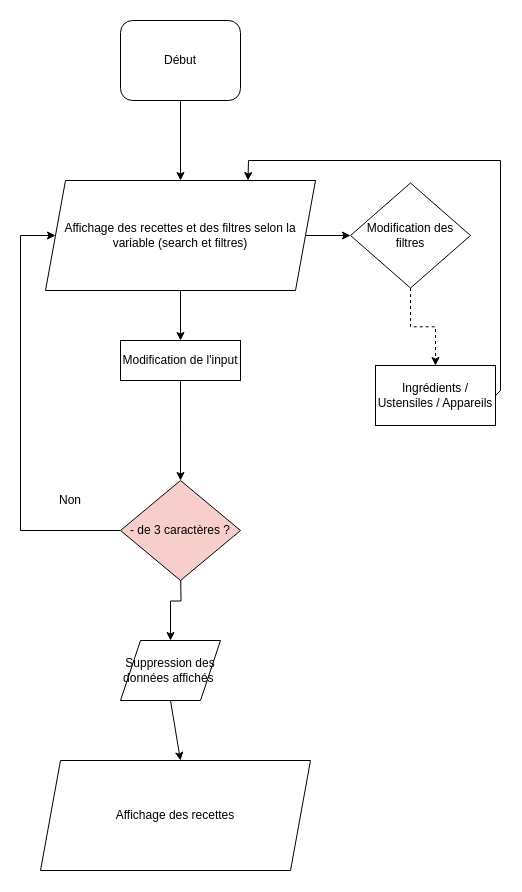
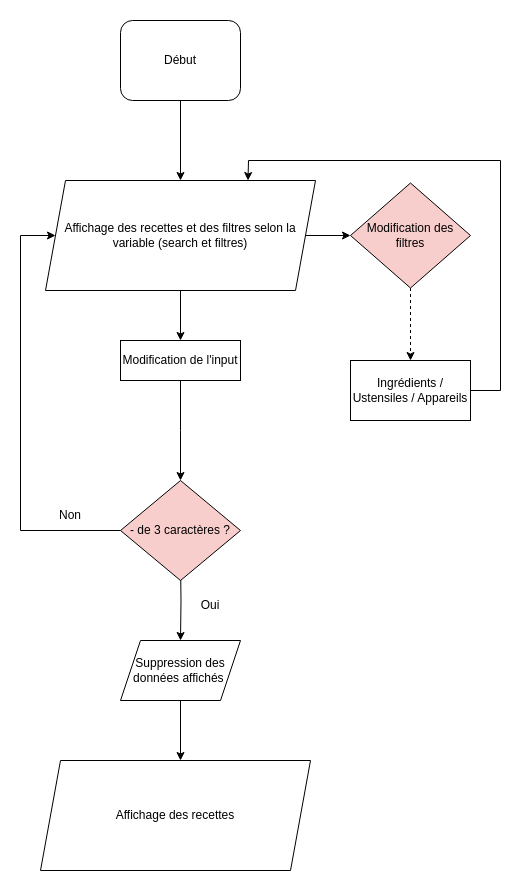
node "Modification des filtres": fillcolor #ffffff -> #f8cecc
node "Ingrédients / Ustensiles / Appareils": moved (436, 396) -> (411, 391)
node "Non": moved (71, 501) -> (71, 516)
node "Oui": added
node "Suppression des données affichés": size 100x60 -> 120x60
